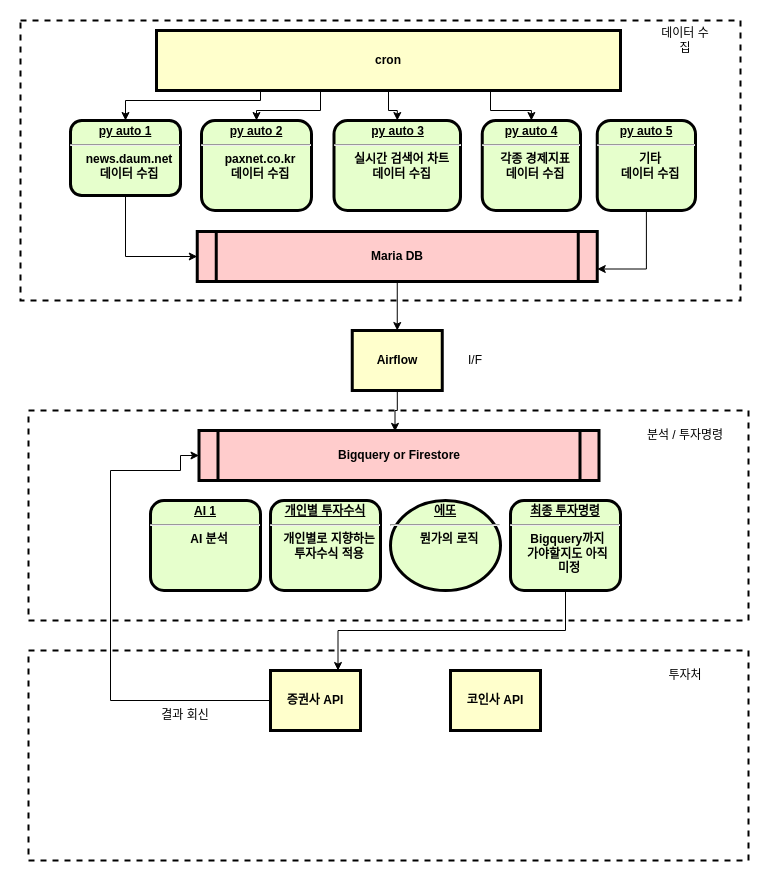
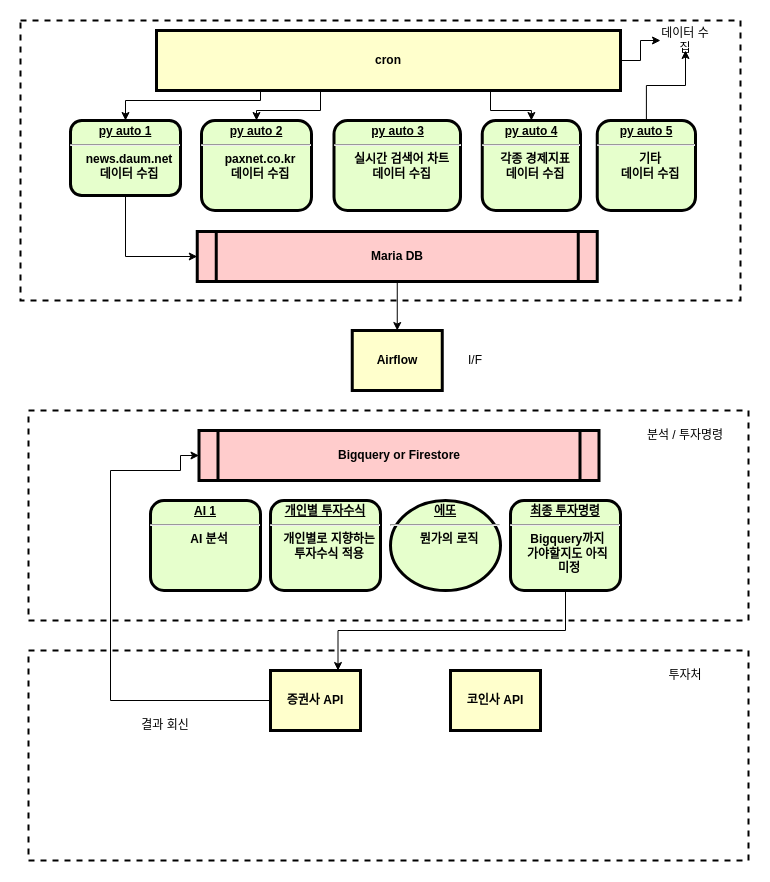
edge "cron" -> "py auto 3 실시간 검색어 차트 데이터 수집": now "cron" -> "데이터 수집"
edge "py auto 5 기타 데이터 수집" -> "Maria DB": now "py auto 5 기타 데이터 수집" -> "데이터 수집"
edge "Airflow" -> "Bigquery or Firestore": removed
node "결과 회신": moved (186, 716) -> (166, 726)
